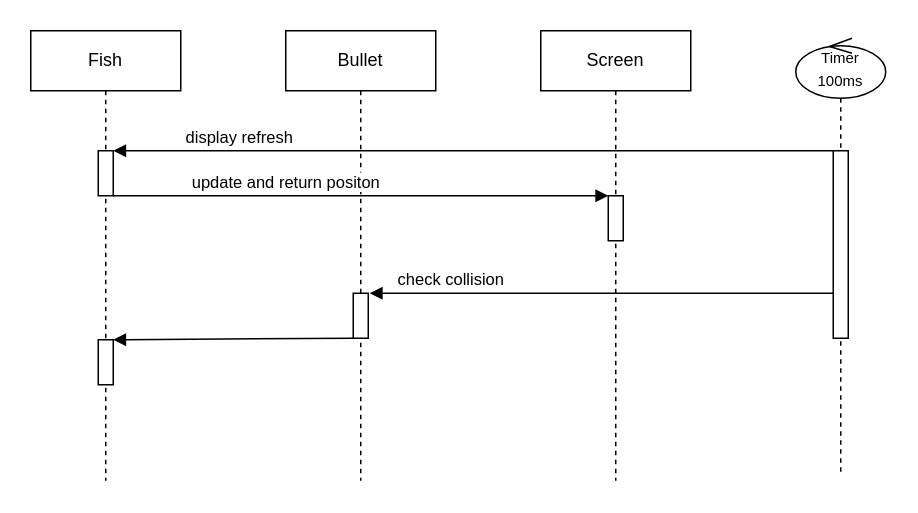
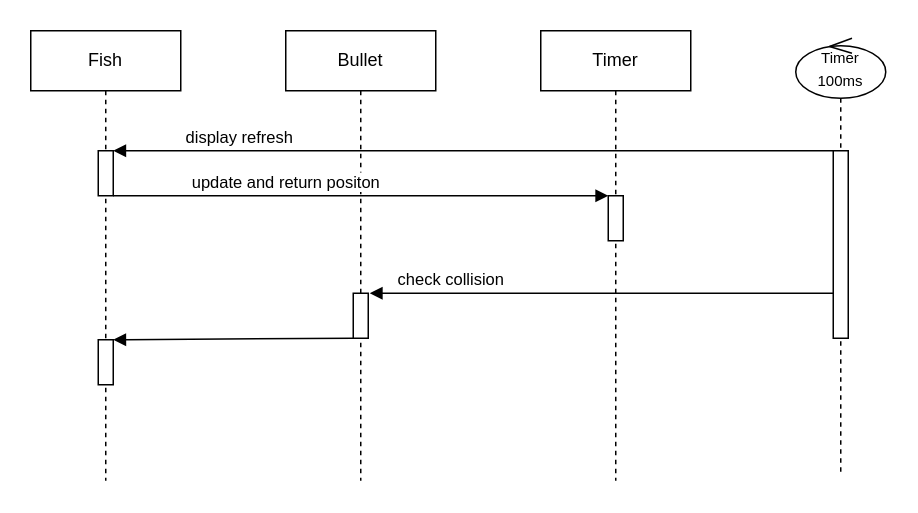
node "Screen": label "Screen" -> "Timer"
